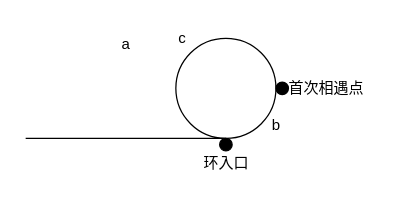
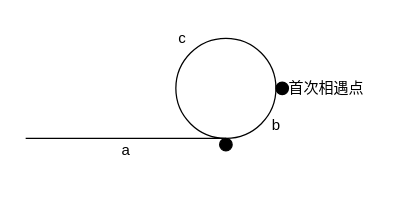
node "a": moved (126, 44) -> (126, 151)
node "环入口": removed
